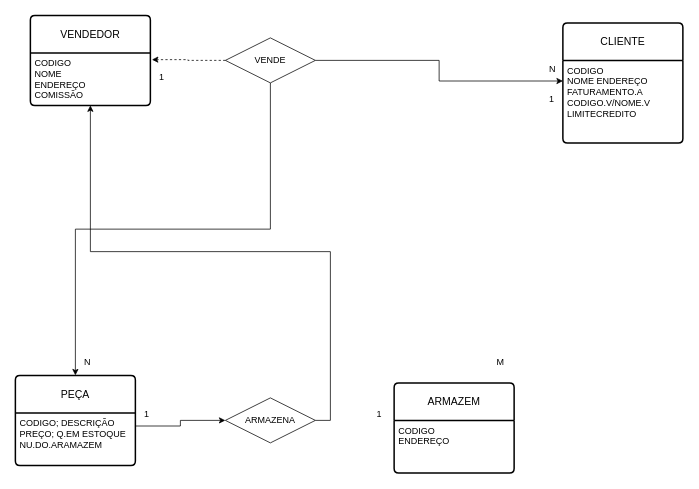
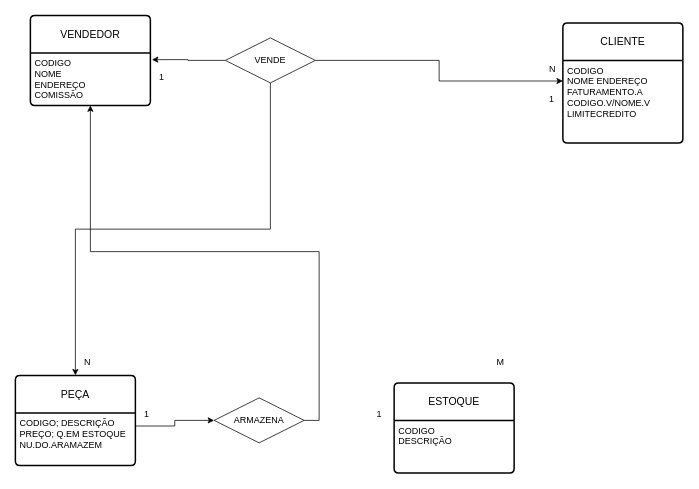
edge "VENDE" -> "CODIGO NOME ENDEREÇO COMISSÃO": style dashed -> solid
node "ARMAZEM": label "ARMAZEM" -> "ESTOQUE"
node "ARMAZENA": moved (270, 420) -> (259, 420)
node "CODIGO ENDEREÇO": label "CODIGO ENDEREÇO" -> "CODIGO DESCRIÇÃO"
